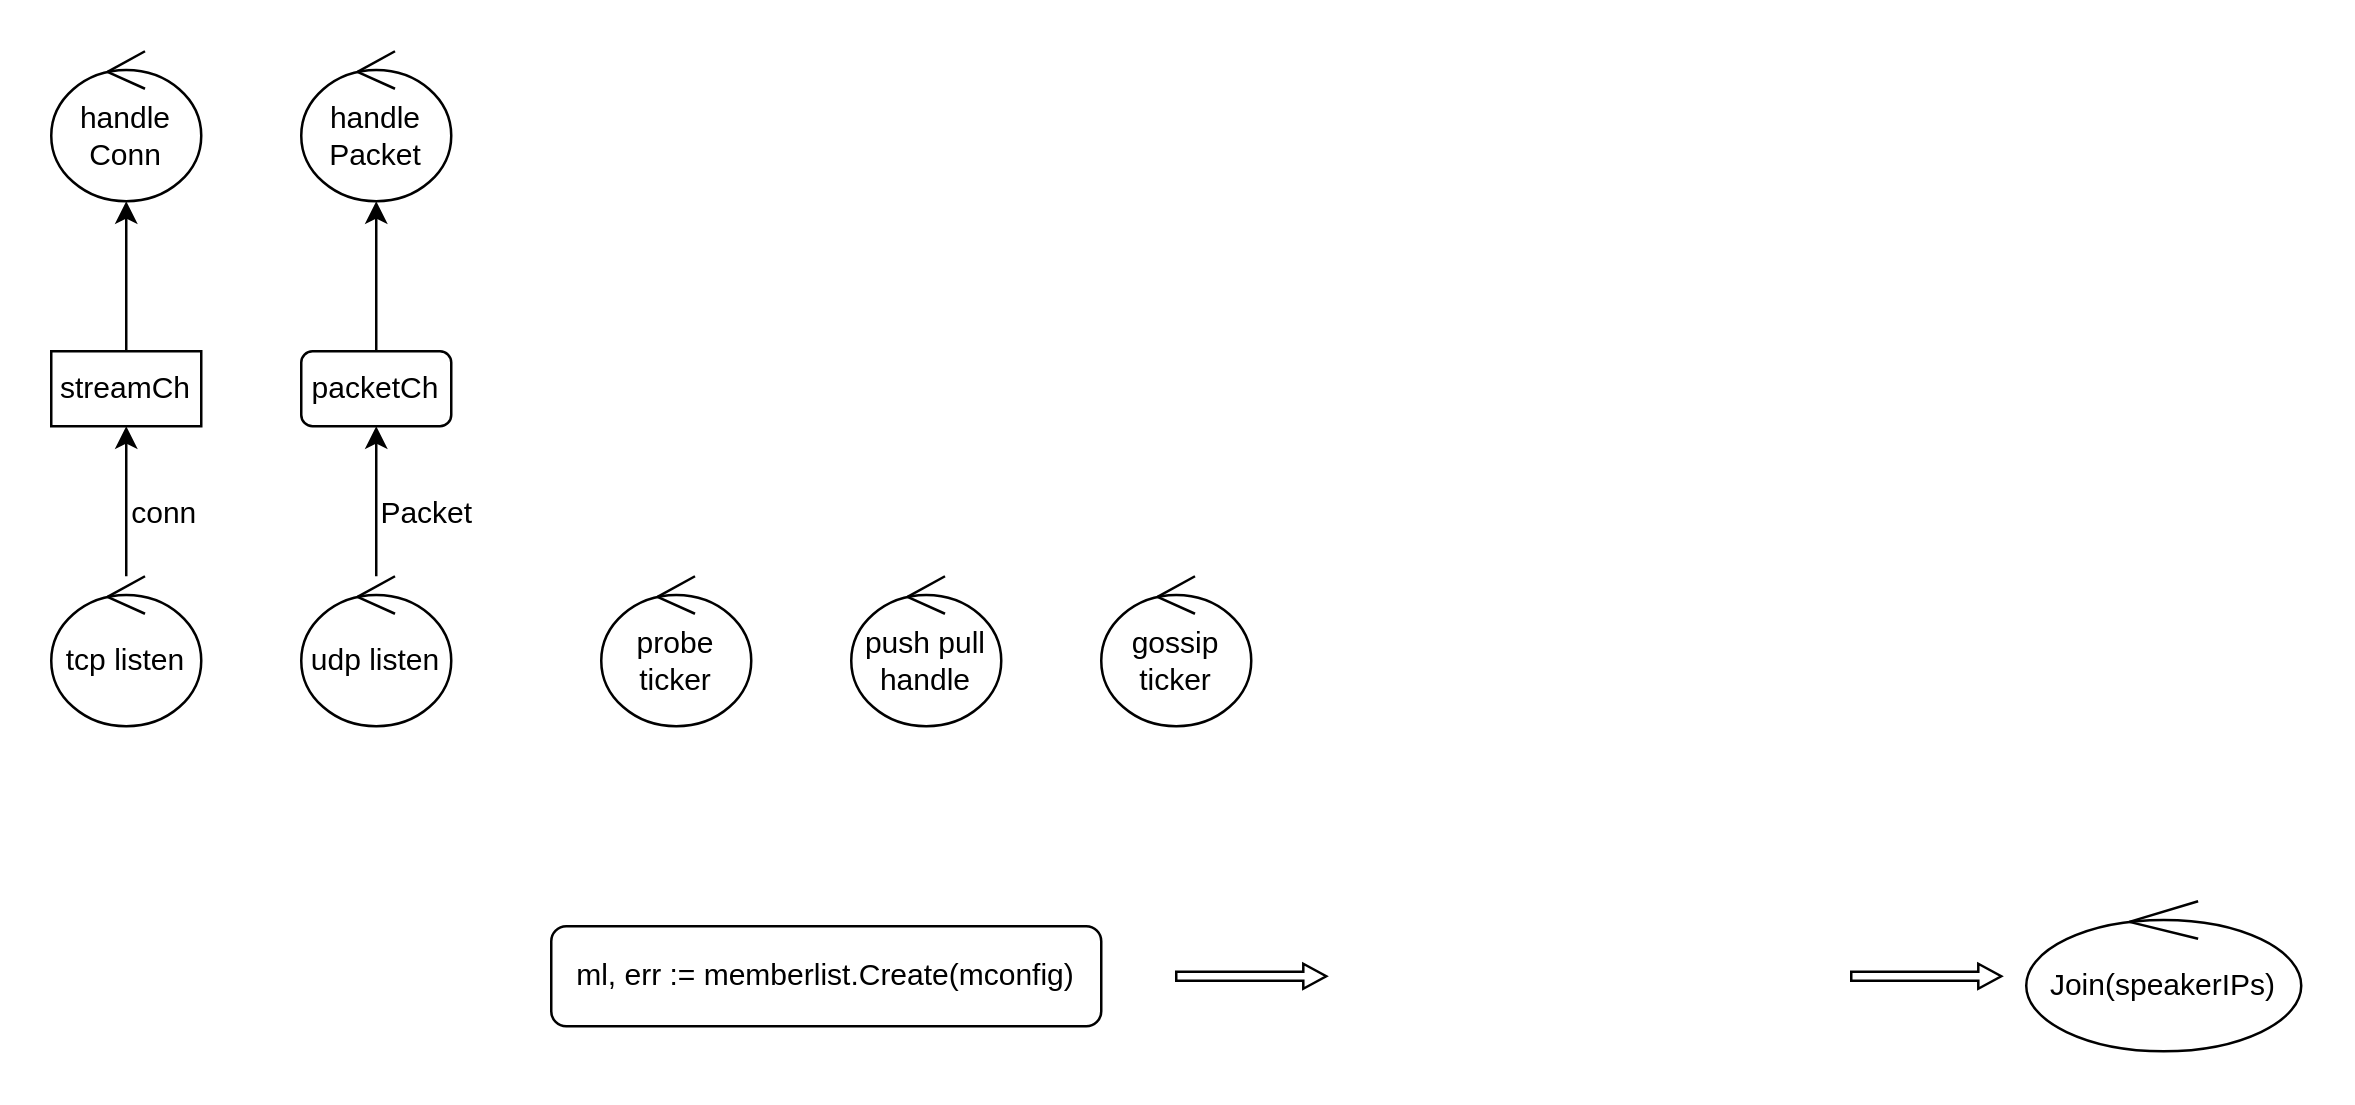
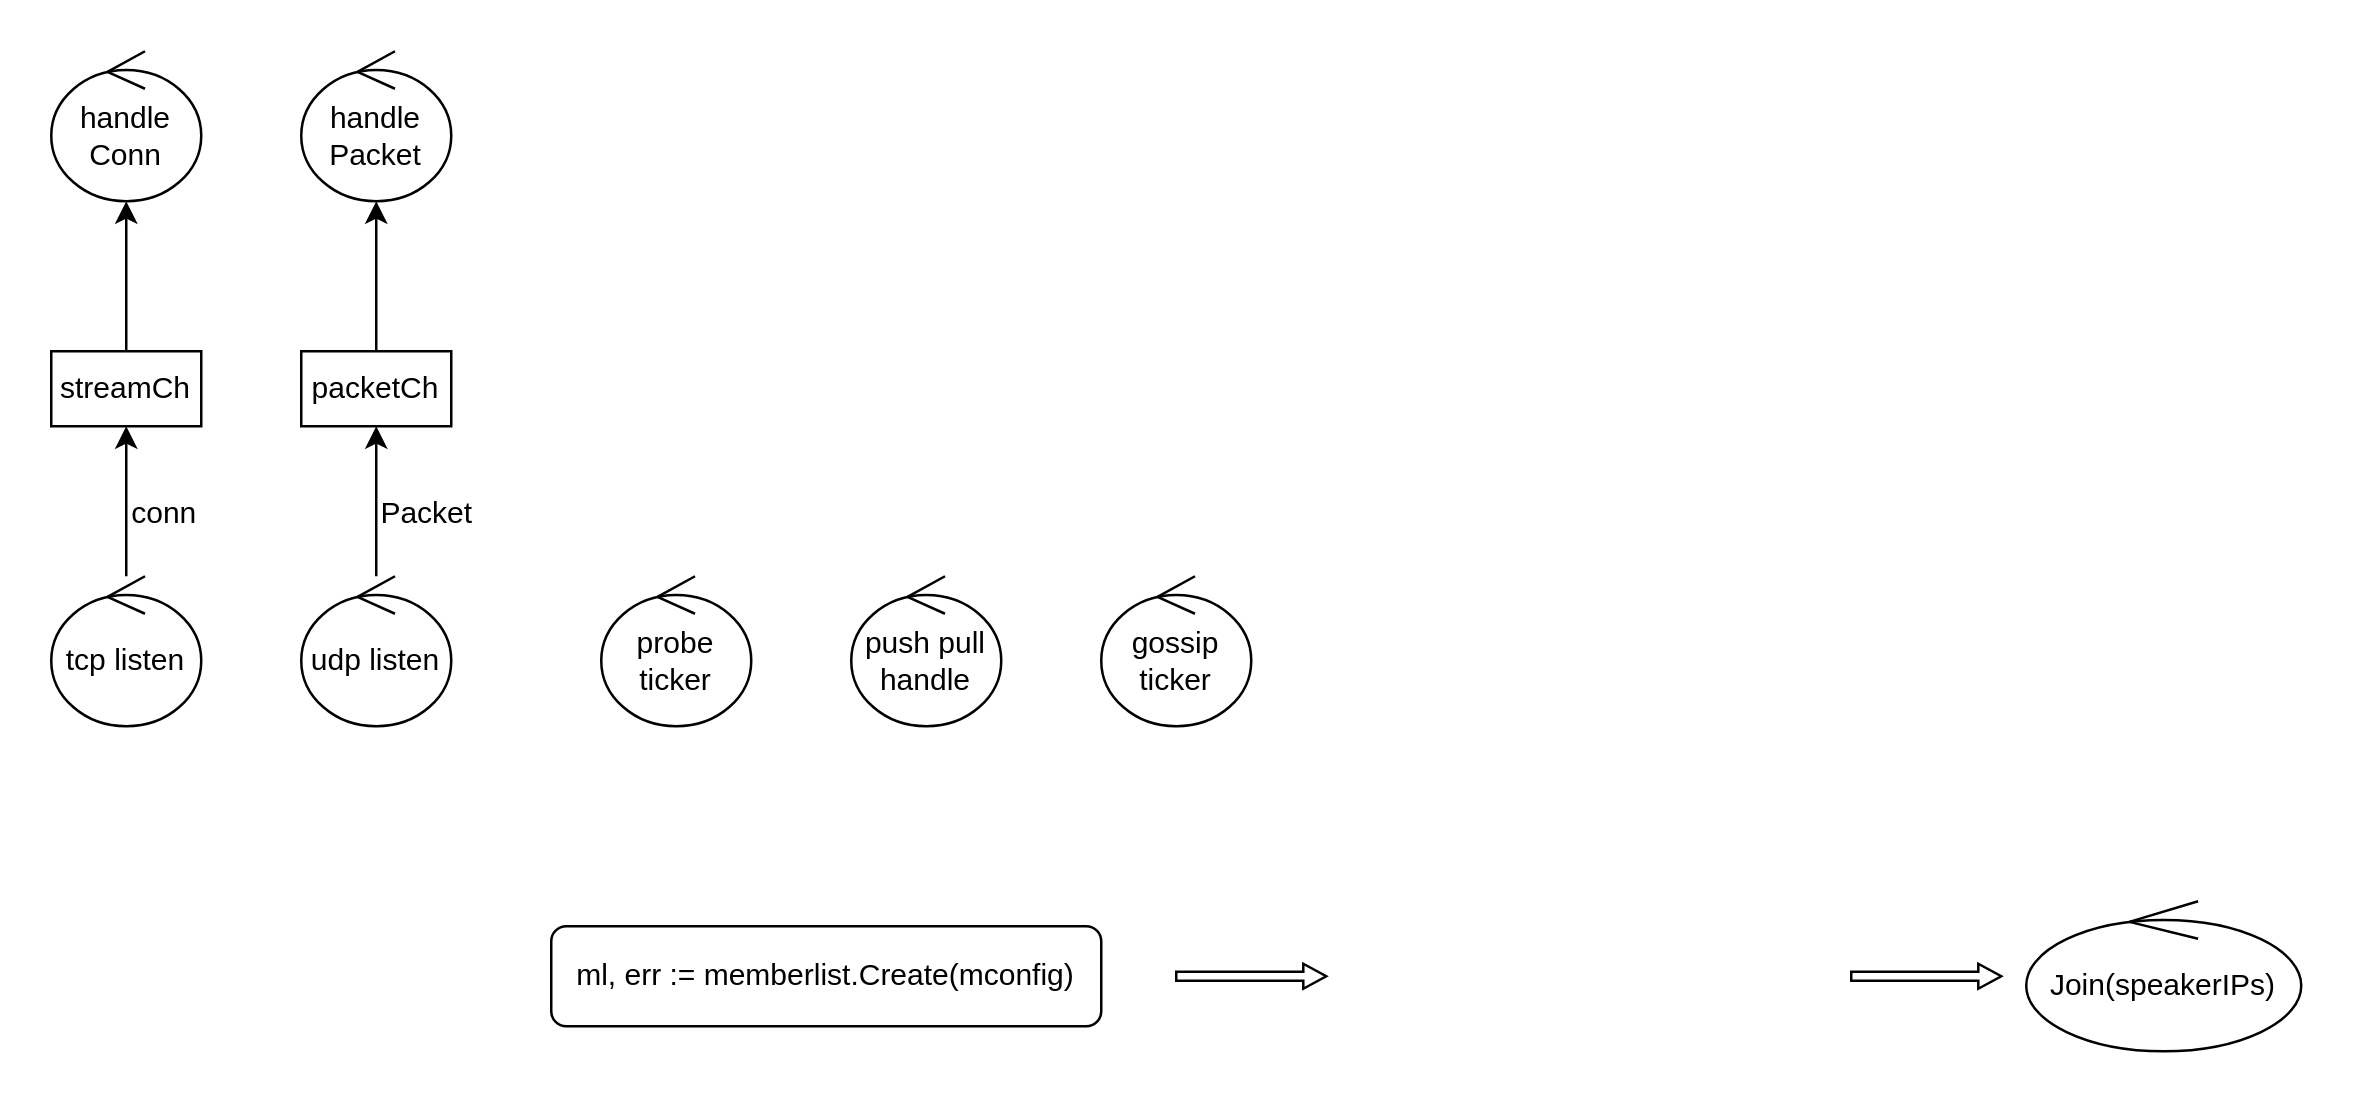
node "packetCh": shape rounded rectangle -> rectangle
